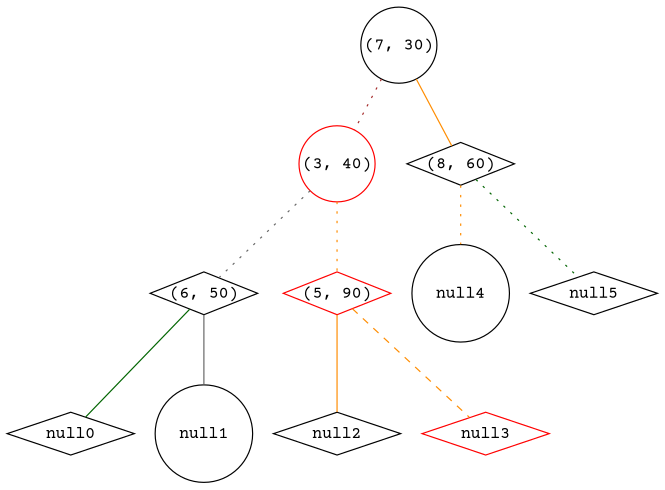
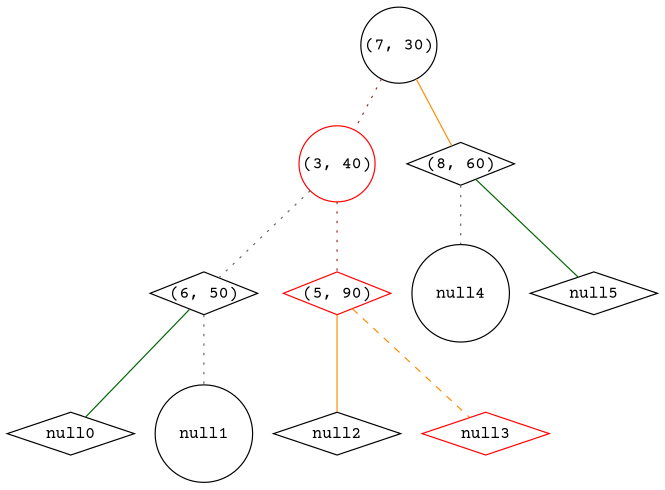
edge "(8, 60)" -- "null4": color darkorange -> gray40
edge "(8, 60)" -- "null5": style dotted -> solid
edge "(3, 40)" -- "(5, 90)": color darkorange -> brown
edge "(6, 50)" -- "null1": style solid -> dotted
